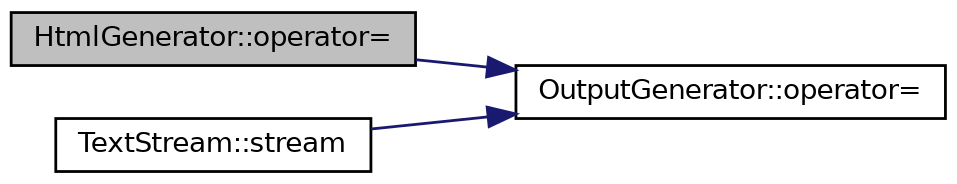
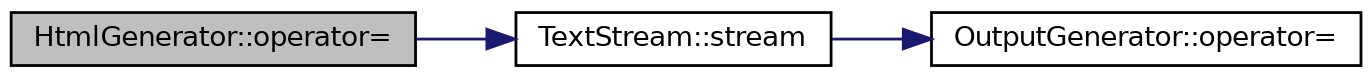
edge "HtmlGenerator::operator=" -> "OutputGenerator::operator=": now "HtmlGenerator::operator=" -> "TextStream::stream"
